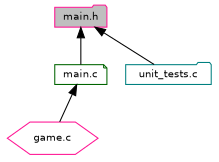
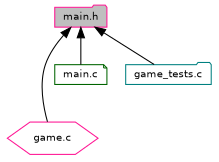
node "unit_tests.c": label "unit_tests.c" -> "game_tests.c"
edge "game.c" -> "main.c": now "game.c" -> "main.h"
